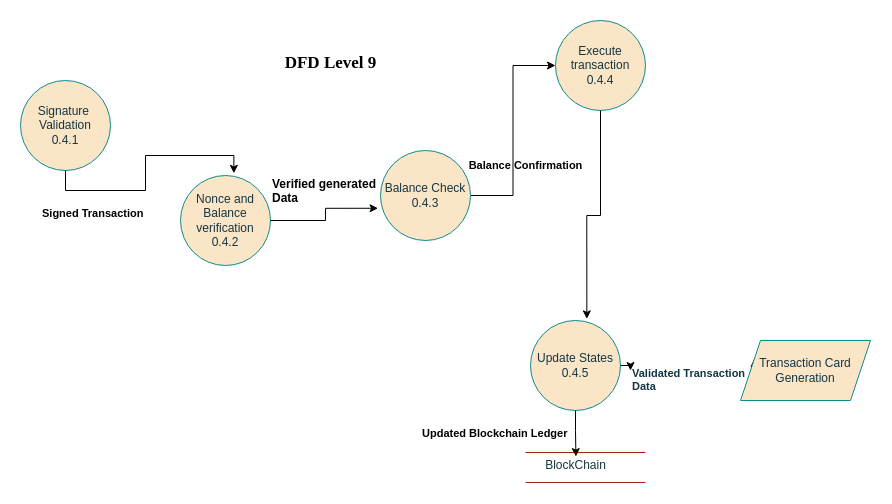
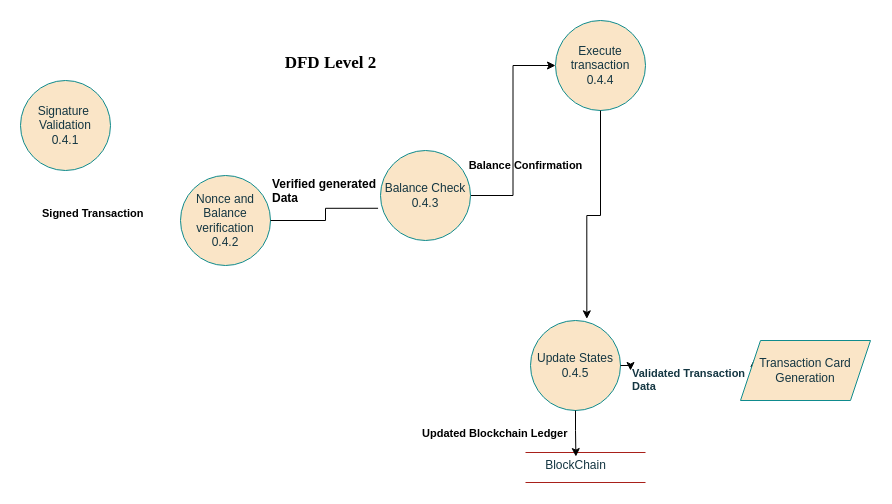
node "DFD Level 9": label "DFD Level 9" -> "DFD Level 2"
edge "Signature Validation 0.4.1" -> "Nonce and Balance verification 0.4.2": removed
edge "Nonce and Balance verification 0.4.2" -> "Balance Check 0.4.3": arrowhead classic -> none
